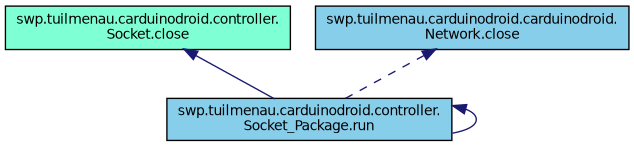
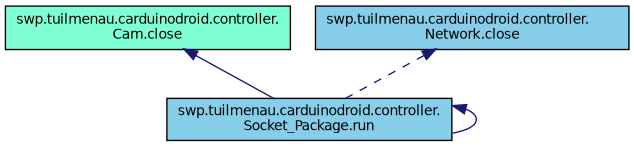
node "swp.tuilmenau.carduinodroid.controller. Socket.close": label "swp.tuilmenau.carduinodroid.controller. Socket.close" -> "swp.tuilmenau.carduinodroid.controller. Cam.close"
node "swp.tuilmenau.carduinodroid.carduinodroid. Network.close": label "swp.tuilmenau.carduinodroid.carduinodroid. Network.close" -> "swp.tuilmenau.carduinodroid.controller. Network.close"
